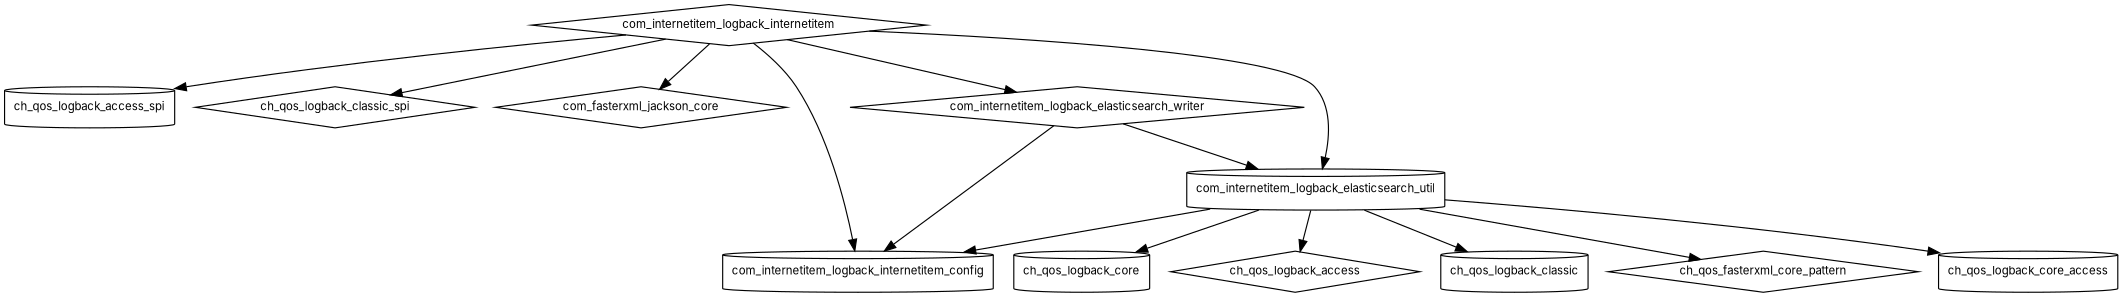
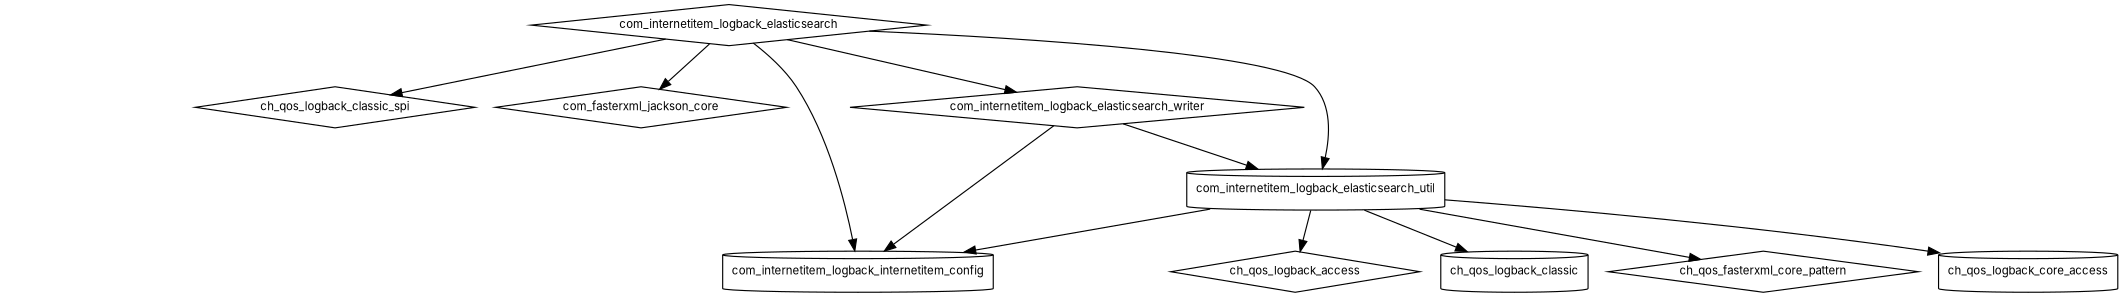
node "com_internetitem_logback_internetitem": label "com_internetitem_logback_internetitem" -> "com_internetitem_logback_elasticsearch"
node "ch_qos_logback_access_spi": removed
node "ch_qos_logback_core": removed
